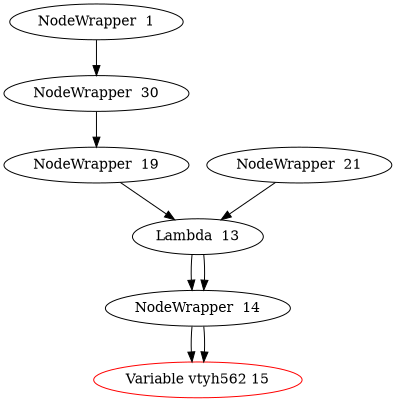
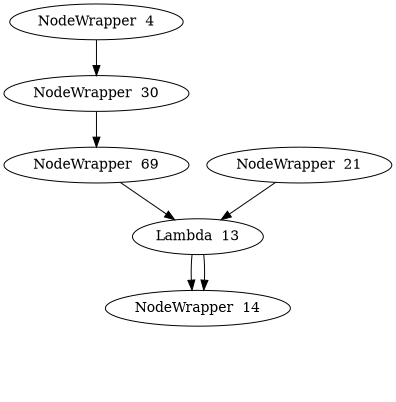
node "NodeWrapper  1": label "NodeWrapper  1" -> "NodeWrapper  4"
node "NodeWrapper  19": label "NodeWrapper  19" -> "NodeWrapper  69"
node "Variable vtyh562 15": removed
